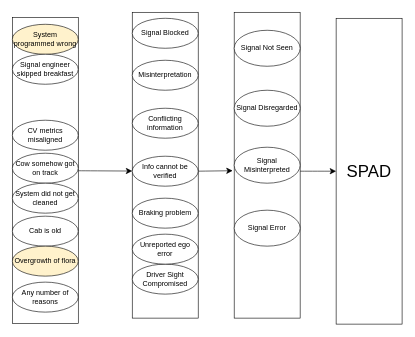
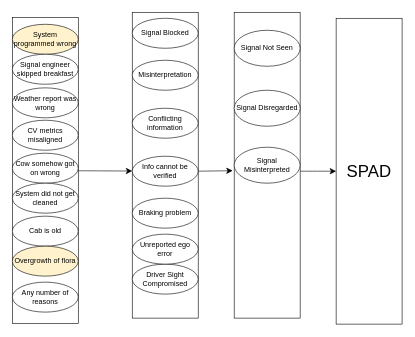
node "Weather report was wrong": added
node "Cow somehow got on track": label "Cow somehow got on track" -> "Cow somehow got on wrong"
node "Signal Error": removed
